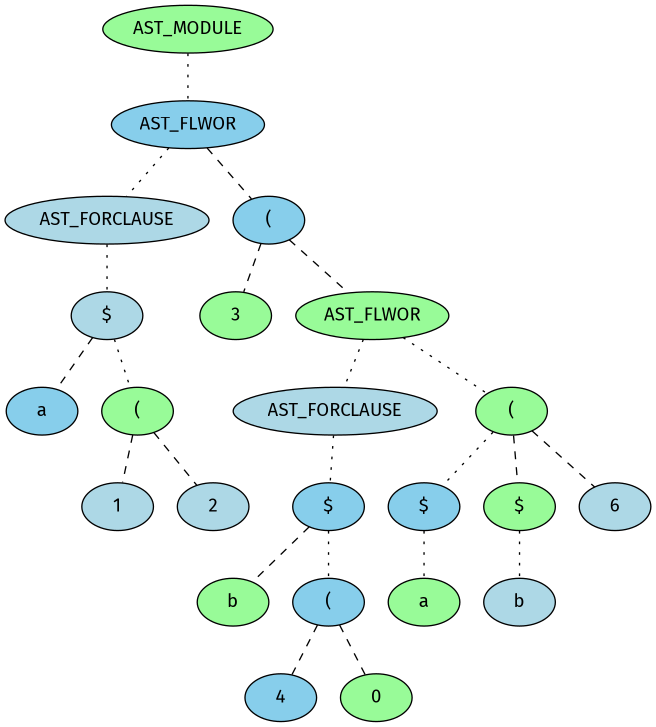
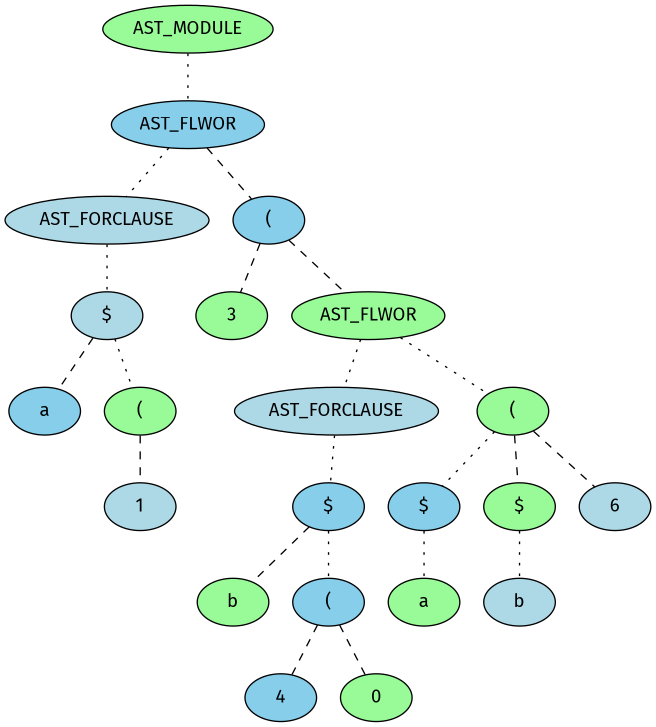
node "2": removed
